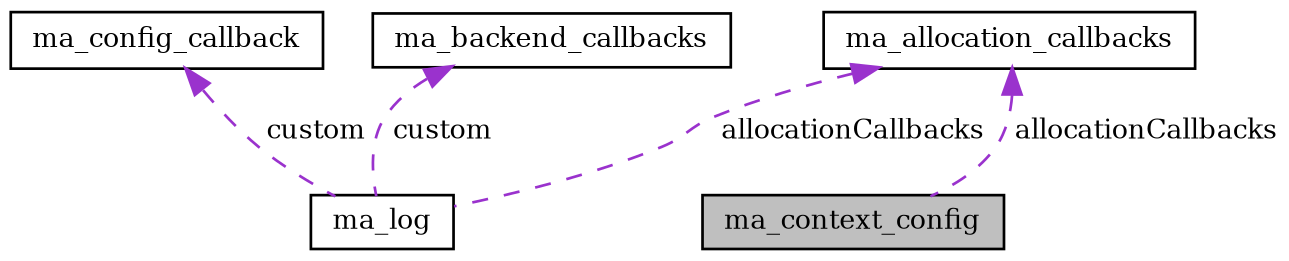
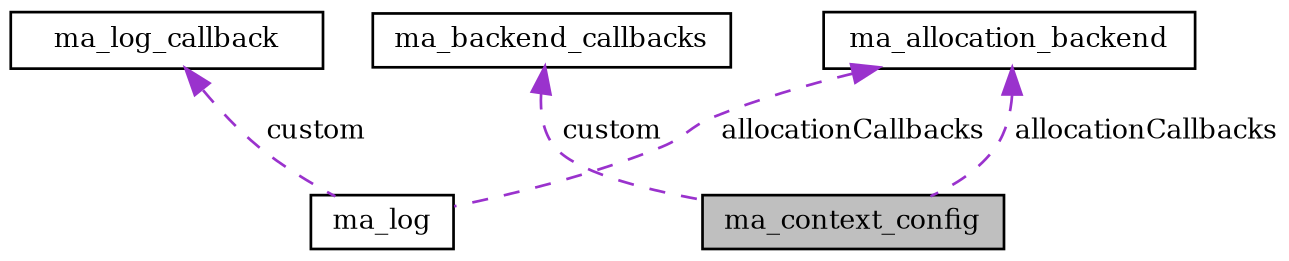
node "ma_config_callback": label "ma_config_callback" -> "ma_log_callback"
node "ma_allocation_callbacks": label "ma_allocation_callbacks" -> "ma_allocation_backend"
edge "ma_log" -> "ma_backend_callbacks": now "ma_context_config" -> "ma_backend_callbacks"
